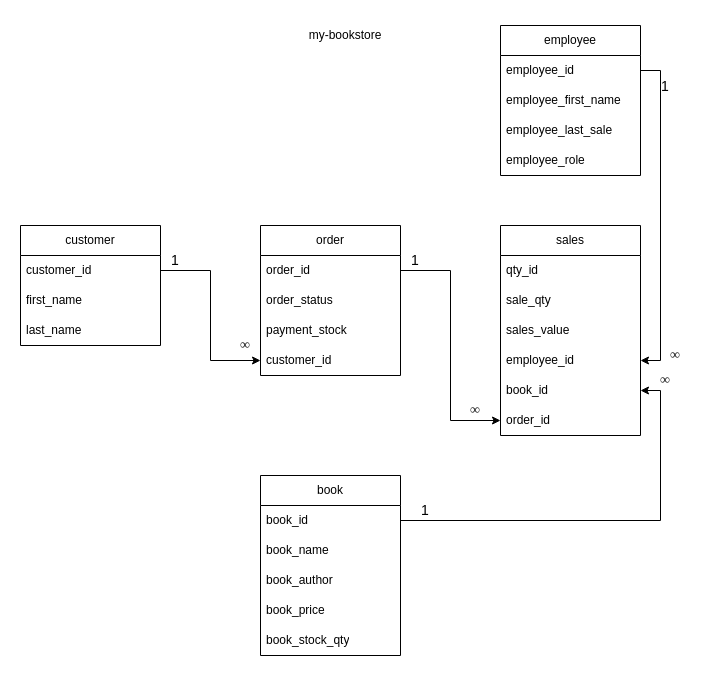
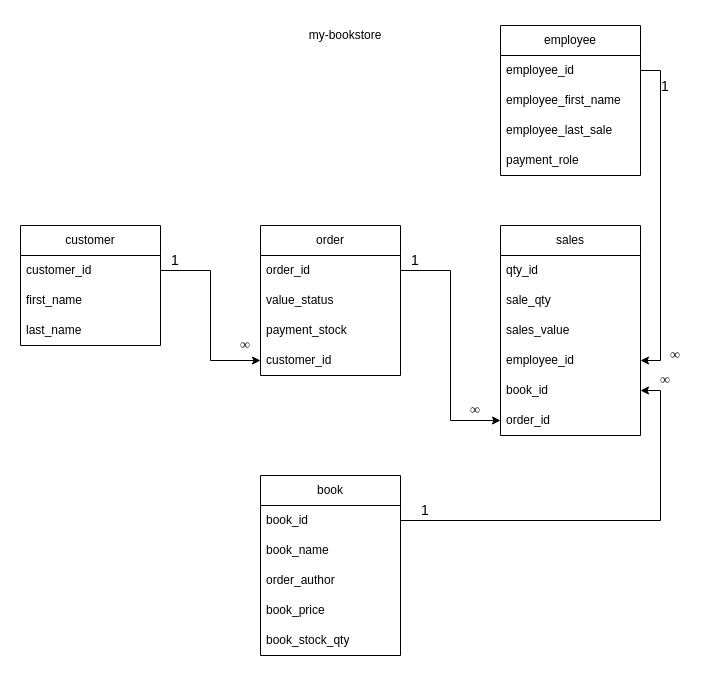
node "employee_role": label "employee_role" -> "payment_role"
node "order_status": label "order_status" -> "value_status"
node "book_author": label "book_author" -> "order_author"
